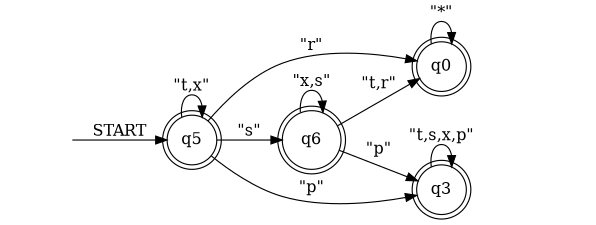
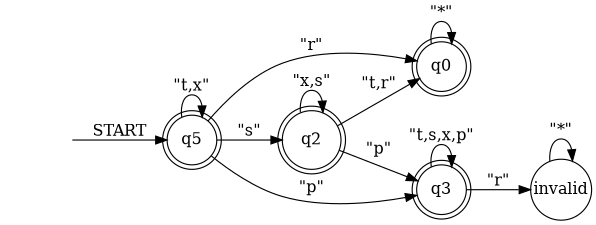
node "q6": label "q6" -> "q2"
node "invalid": added
